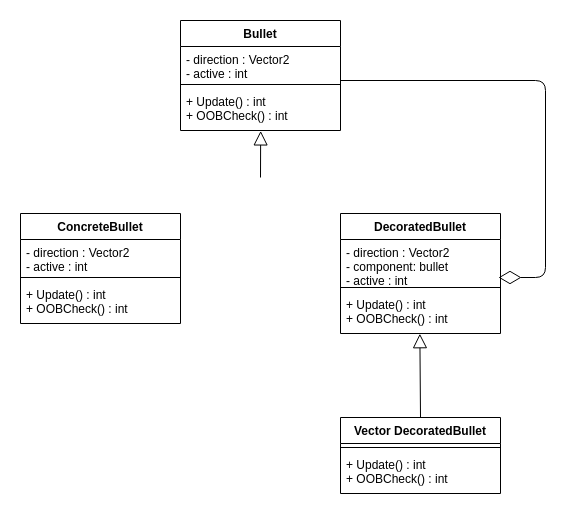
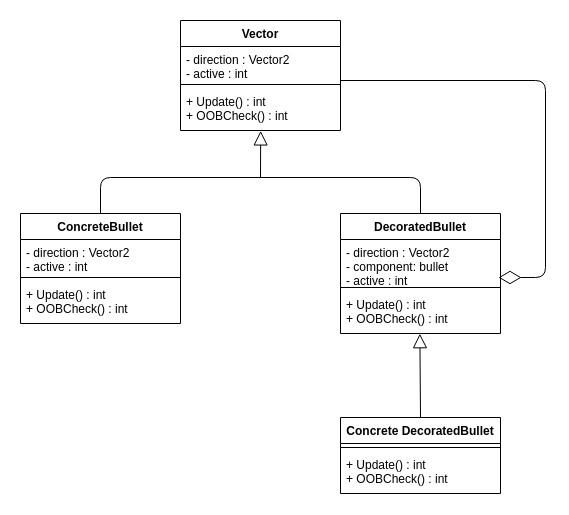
node "Bullet": label "Bullet" -> "Vector"
edge "ConcreteBullet" -- "DecoratedBullet": added
node "Vector DecoratedBullet": label "Vector DecoratedBullet" -> "Concrete DecoratedBullet"
